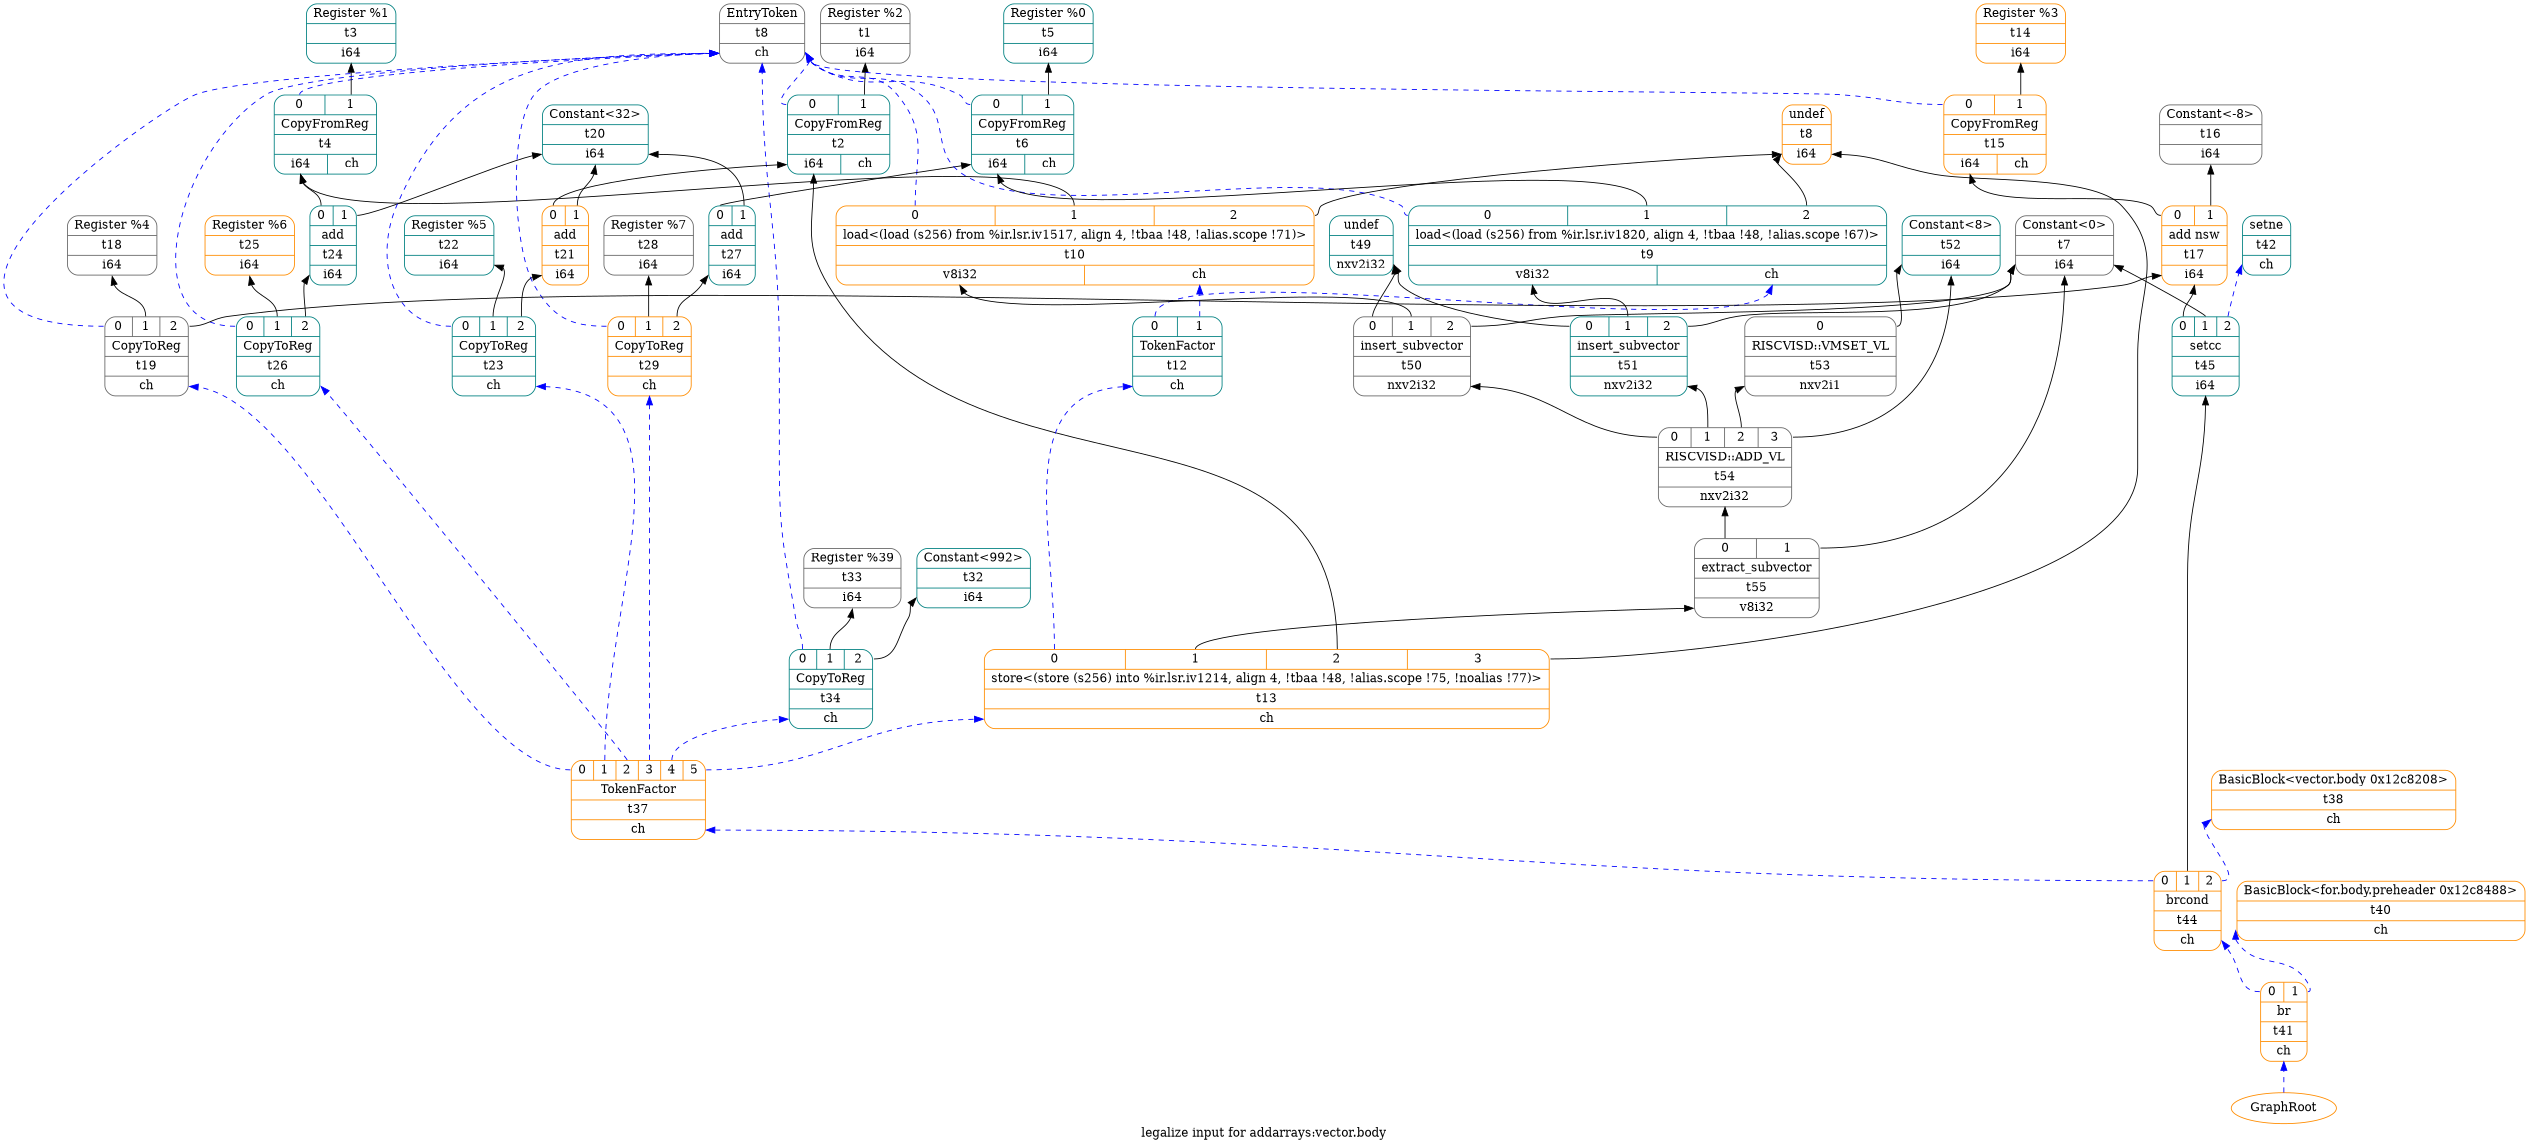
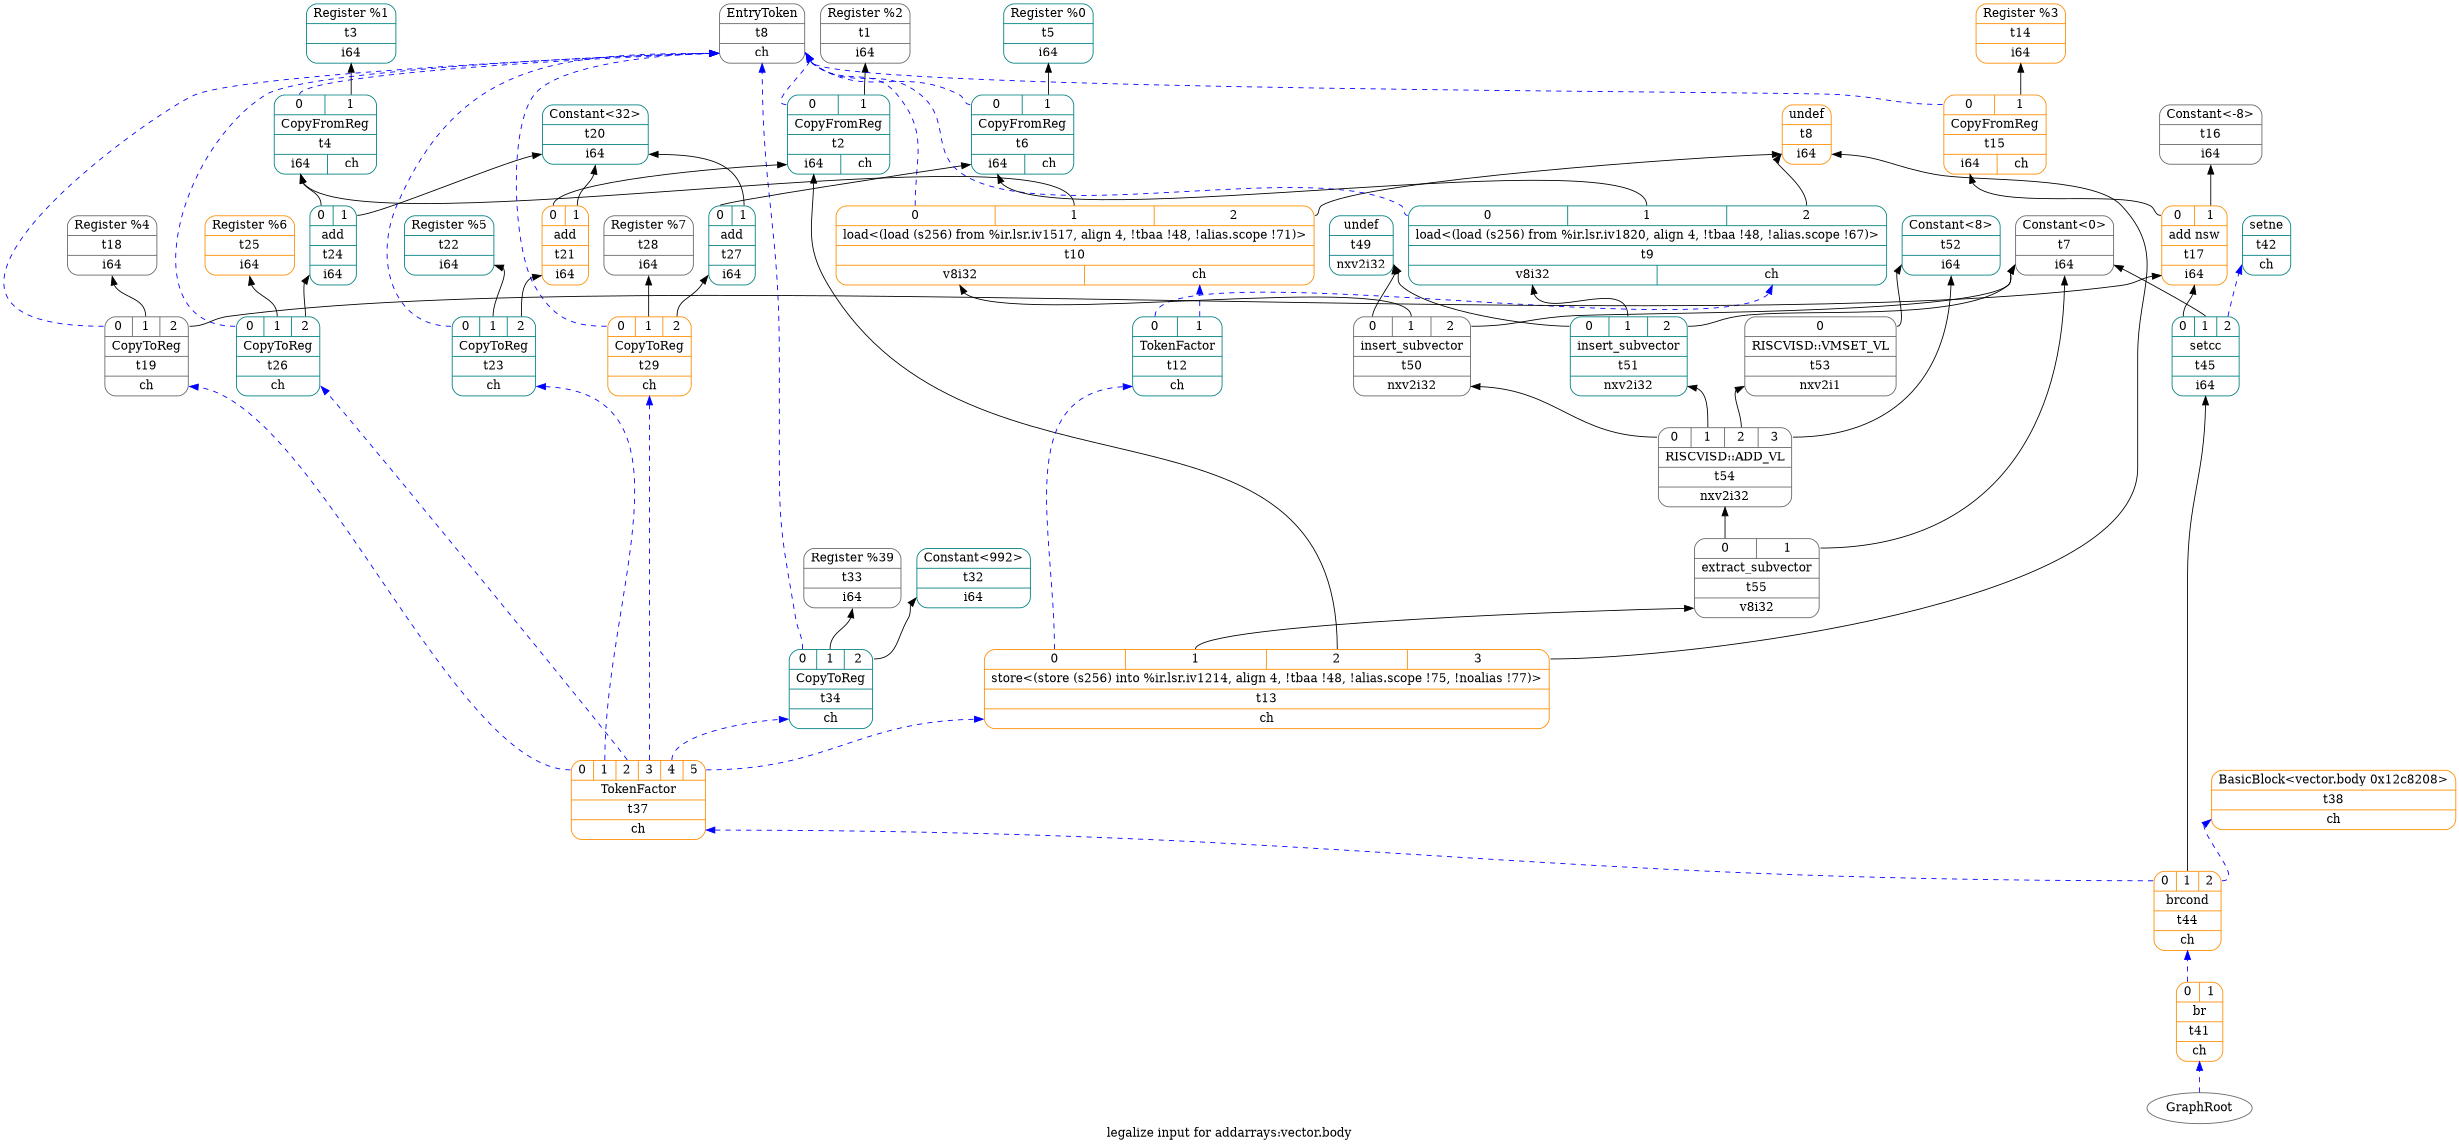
node "BasicBlock<for.body.preheader 0x12c8488>": removed
node "GraphRoot": color darkorange -> gray40
